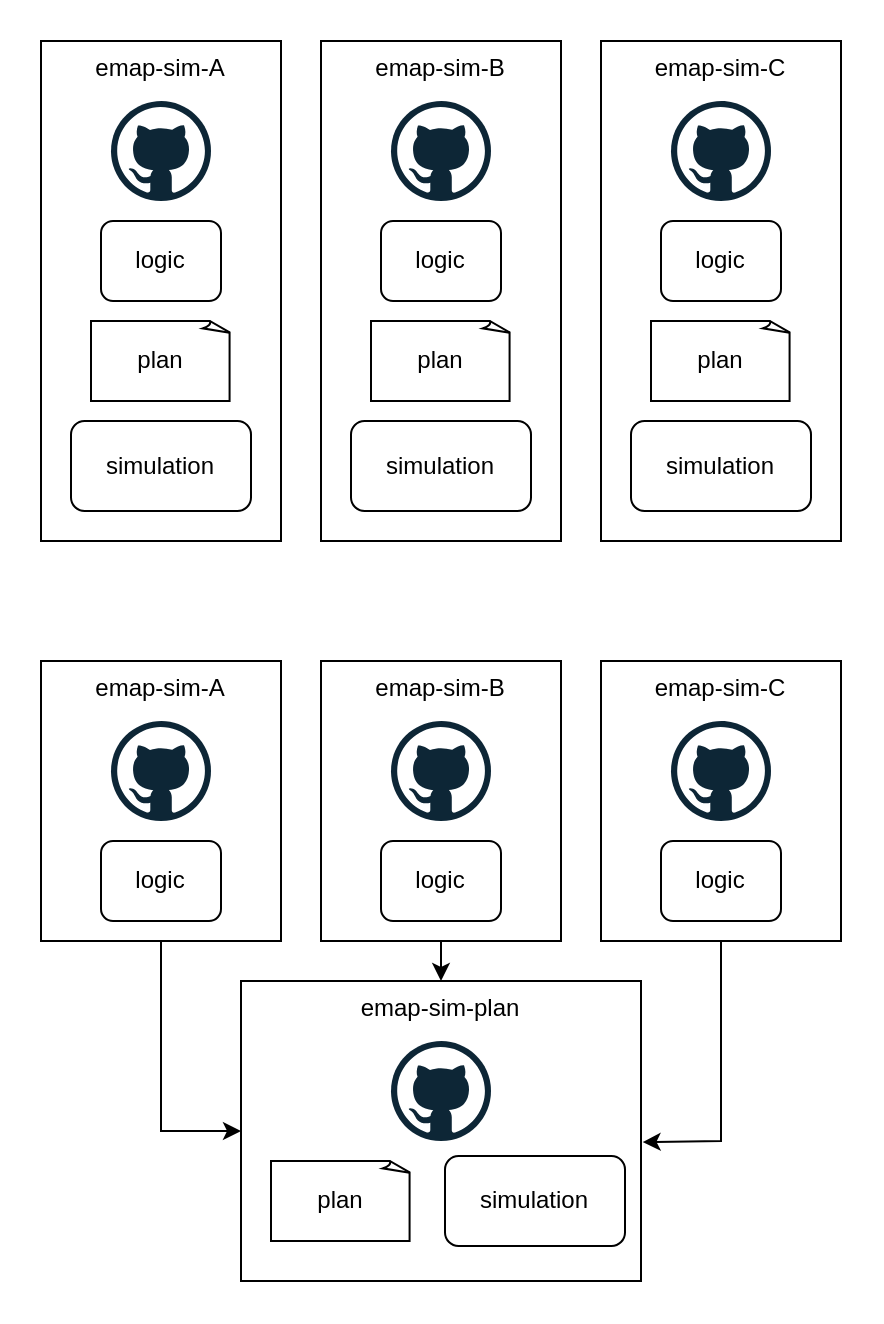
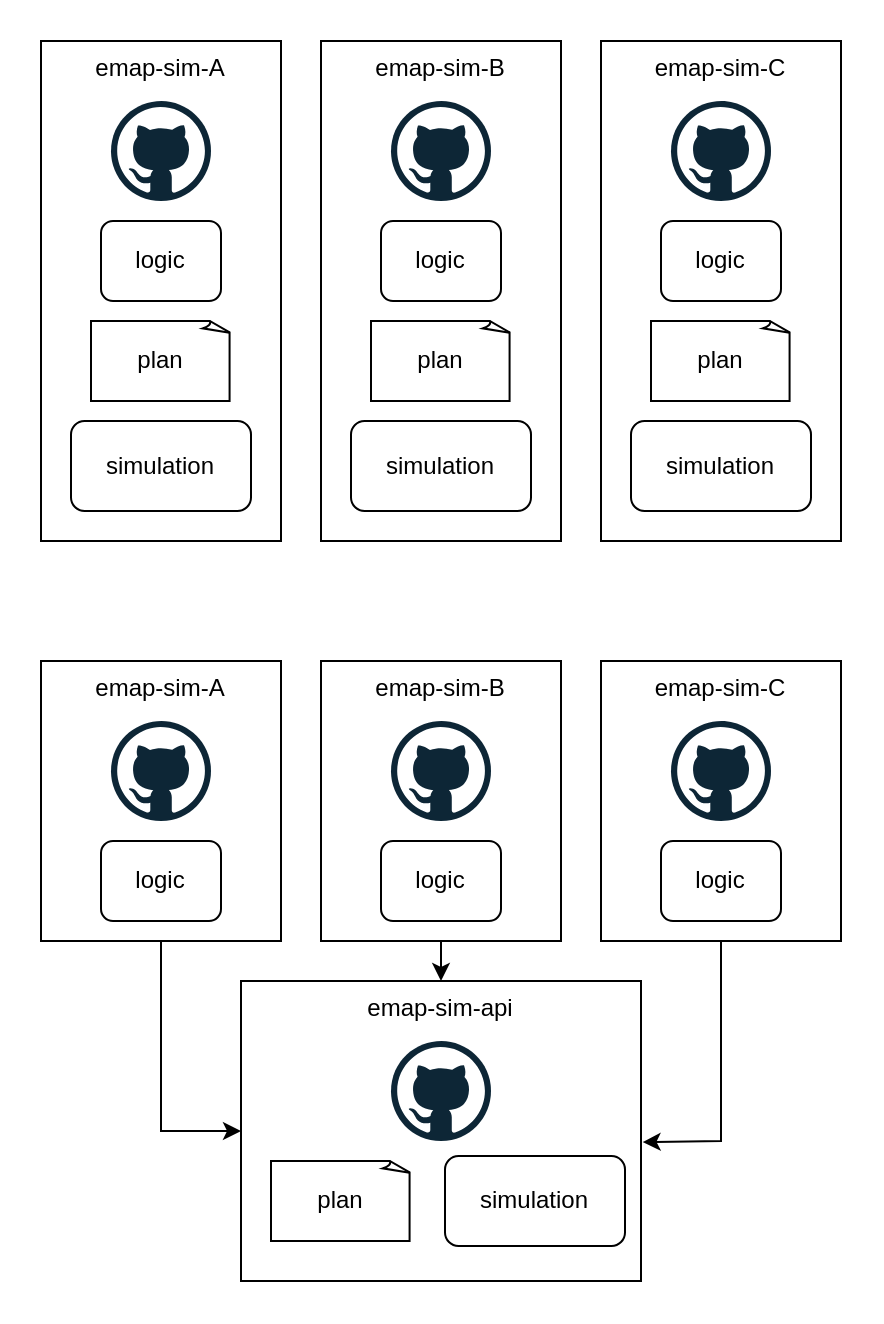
node "emap-sim-plan": label "emap-sim-plan" -> "emap-sim-api"
